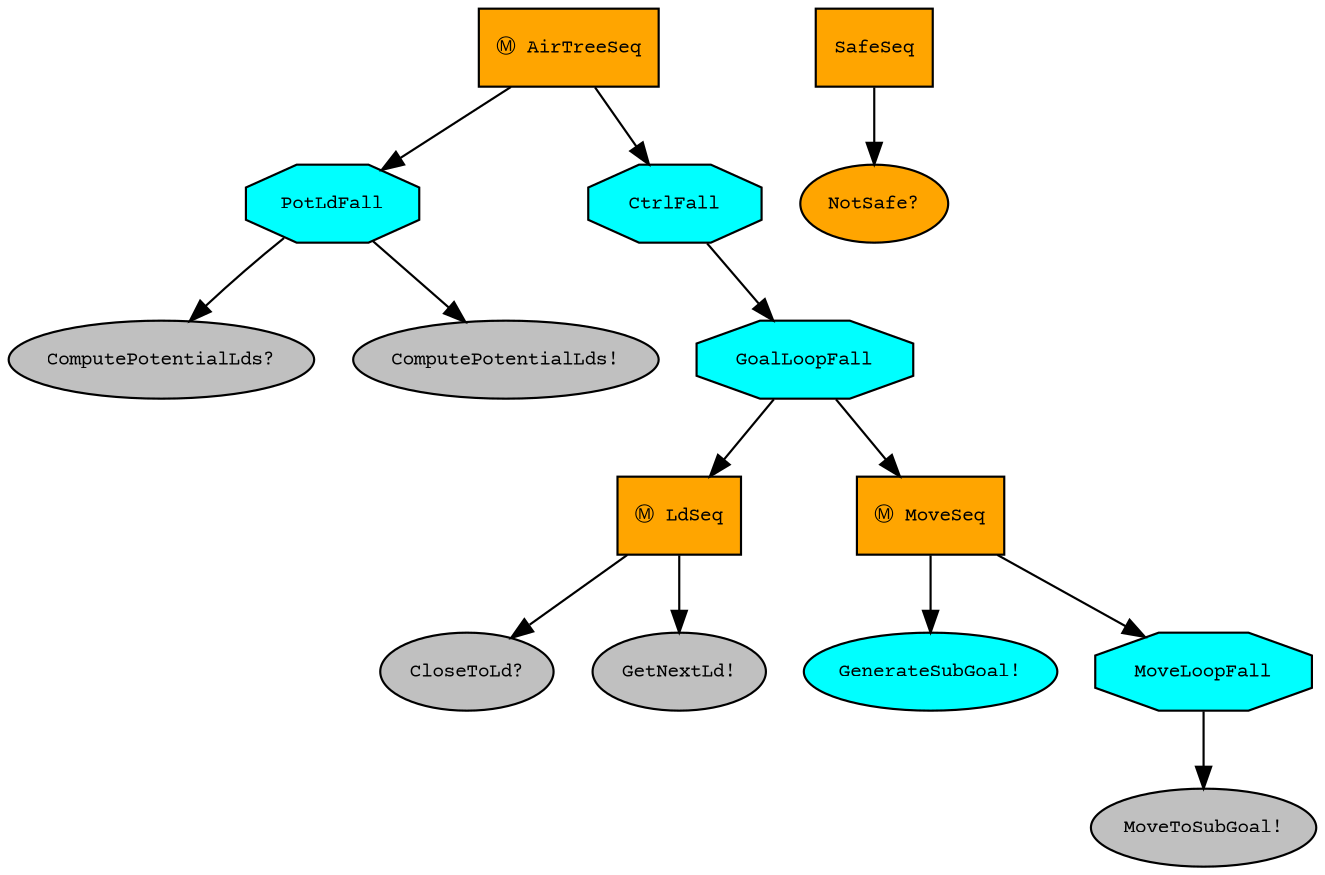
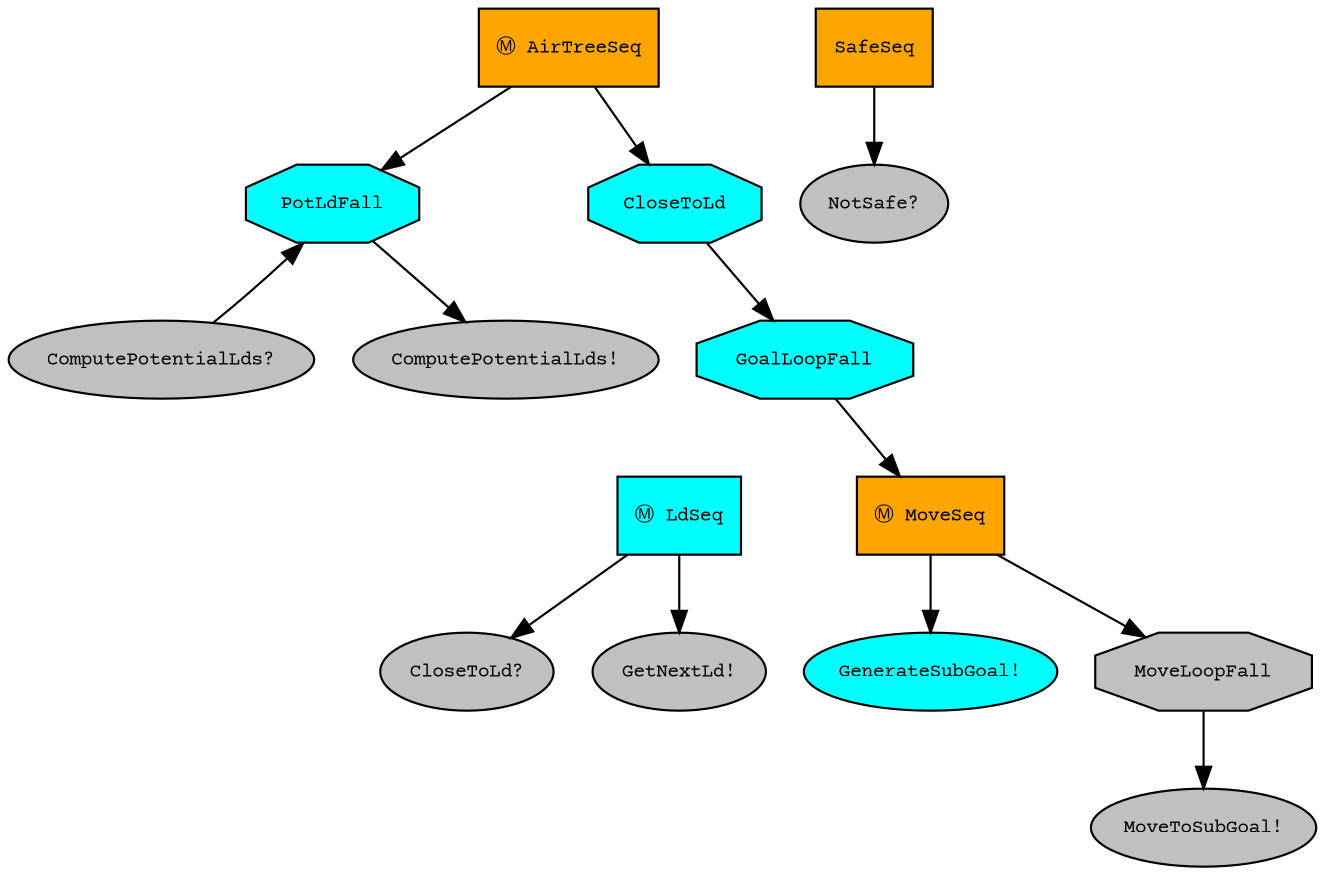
node "CtrlFall": label "CtrlFall" -> "CloseToLd"
node "NotSafe?": fillcolor orange -> gray
edge "PotLdFall" -> "ComputePotentialLds?": reversed
edge "GoalLoopFall" -> "Ⓜ LdSeq": removed
node "Ⓜ LdSeq": fillcolor orange -> cyan
node "MoveLoopFall": fillcolor cyan -> gray
